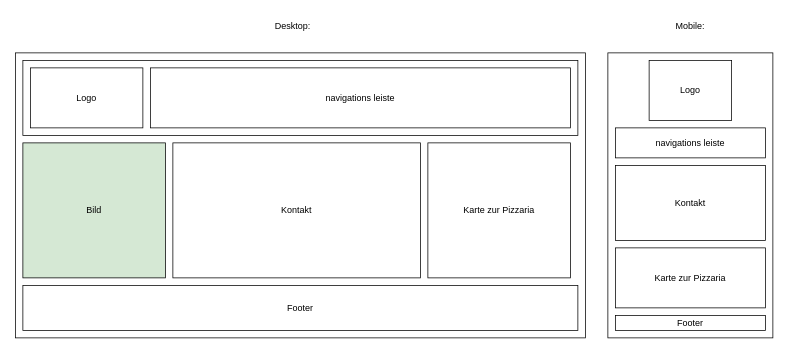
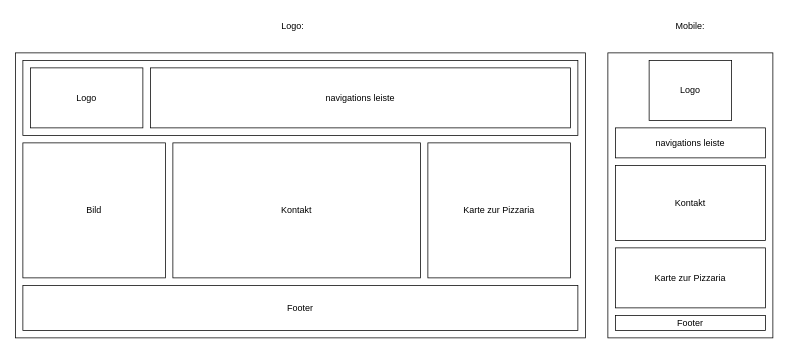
node "Desktop:": label "Desktop:" -> "Logo:"
node "Bild": fillcolor #d5e8d4 -> #ffffff
